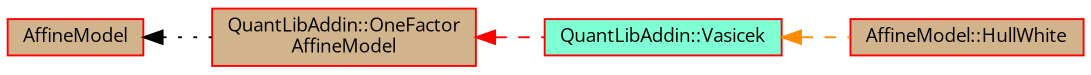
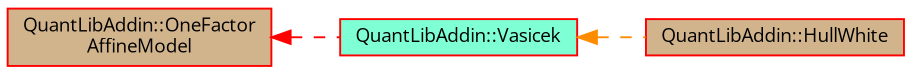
node "AffineModel": removed
node "AffineModel::HullWhite": label "AffineModel::HullWhite" -> "QuantLibAddin::HullWhite"
